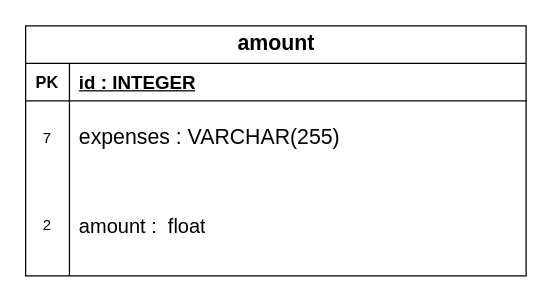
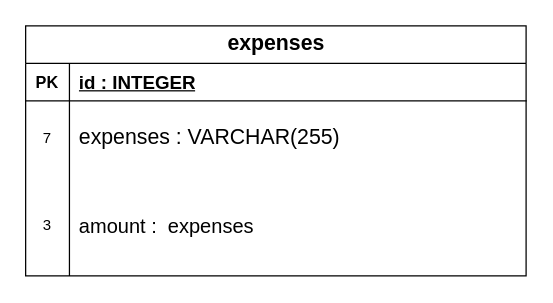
node "amount": label "amount" -> "expenses"
node "2": label "2" -> "3"
node "amount : float": label "amount : float" -> "amount : expenses"
